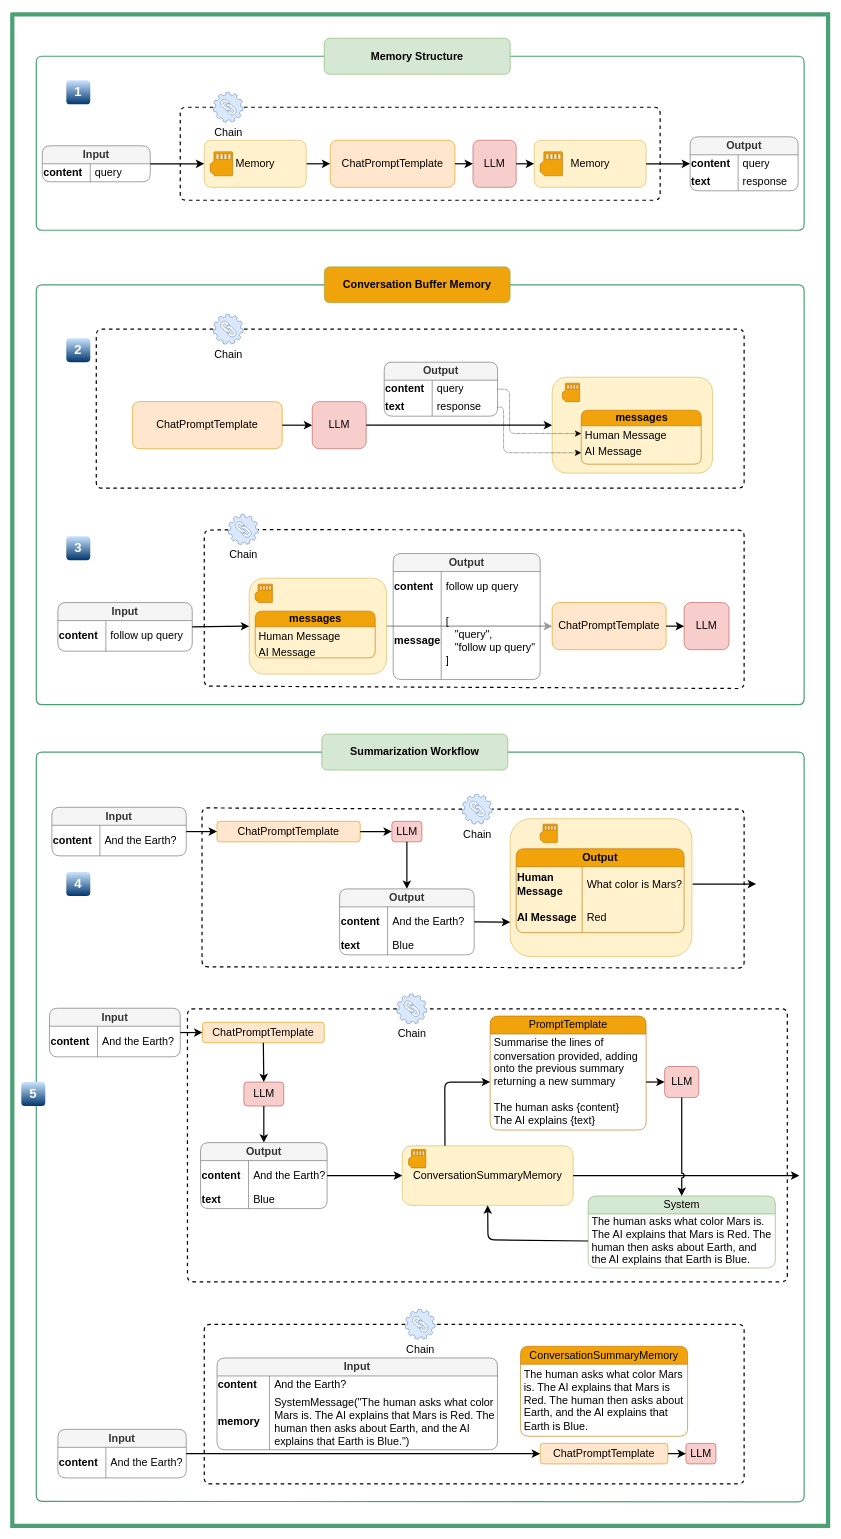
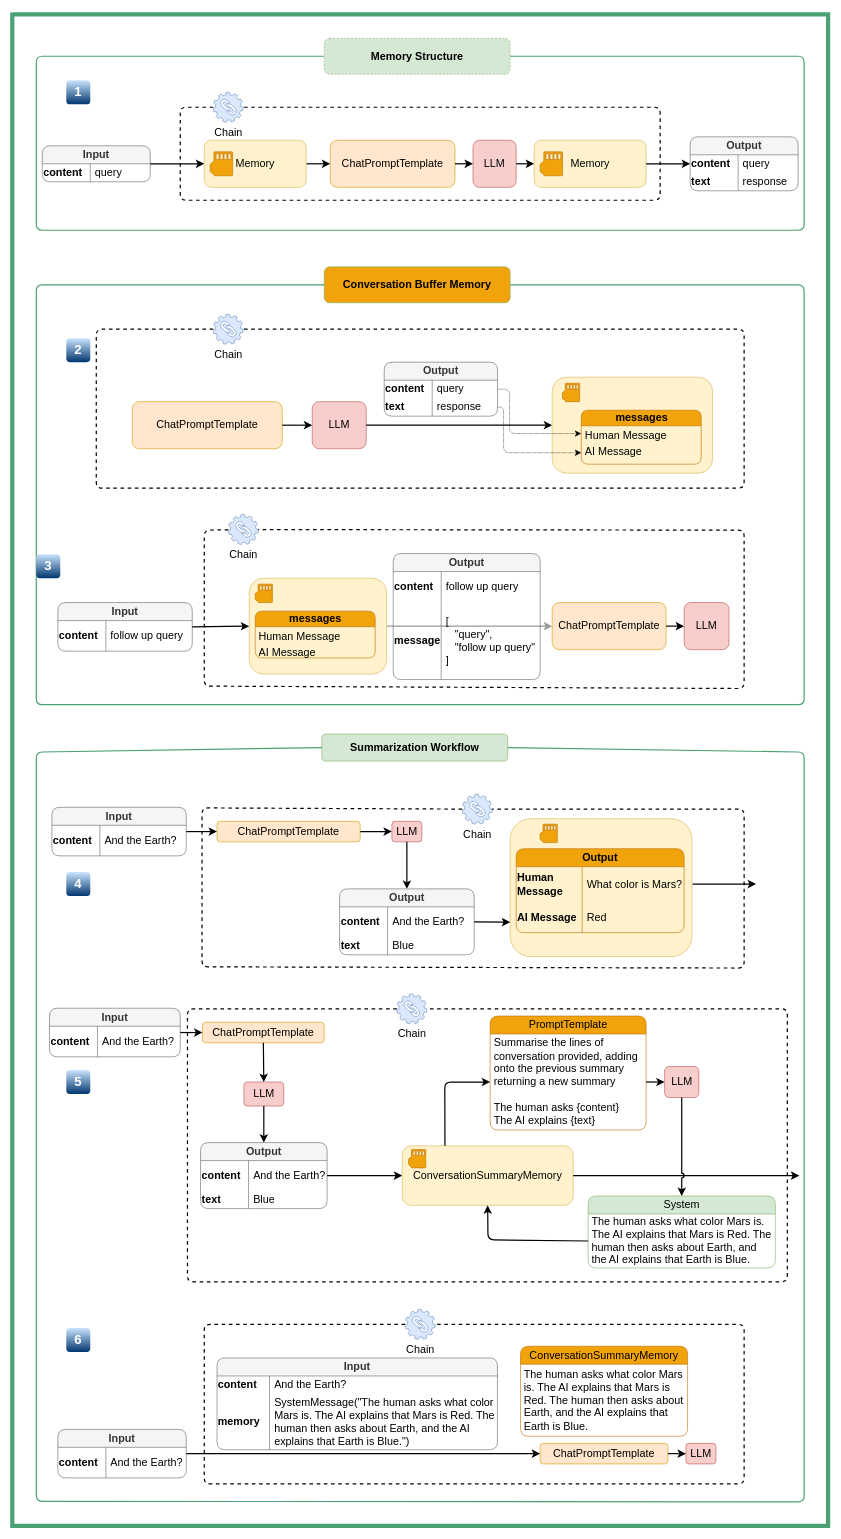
node "Memory Structure": style solid -> dashed
node "3": moved (78, 548) -> (48, 566)
node "Summarization Workflow": size 186x36 -> 186x27
node "5": moved (33, 1094) -> (78, 1082)
node "6": added
